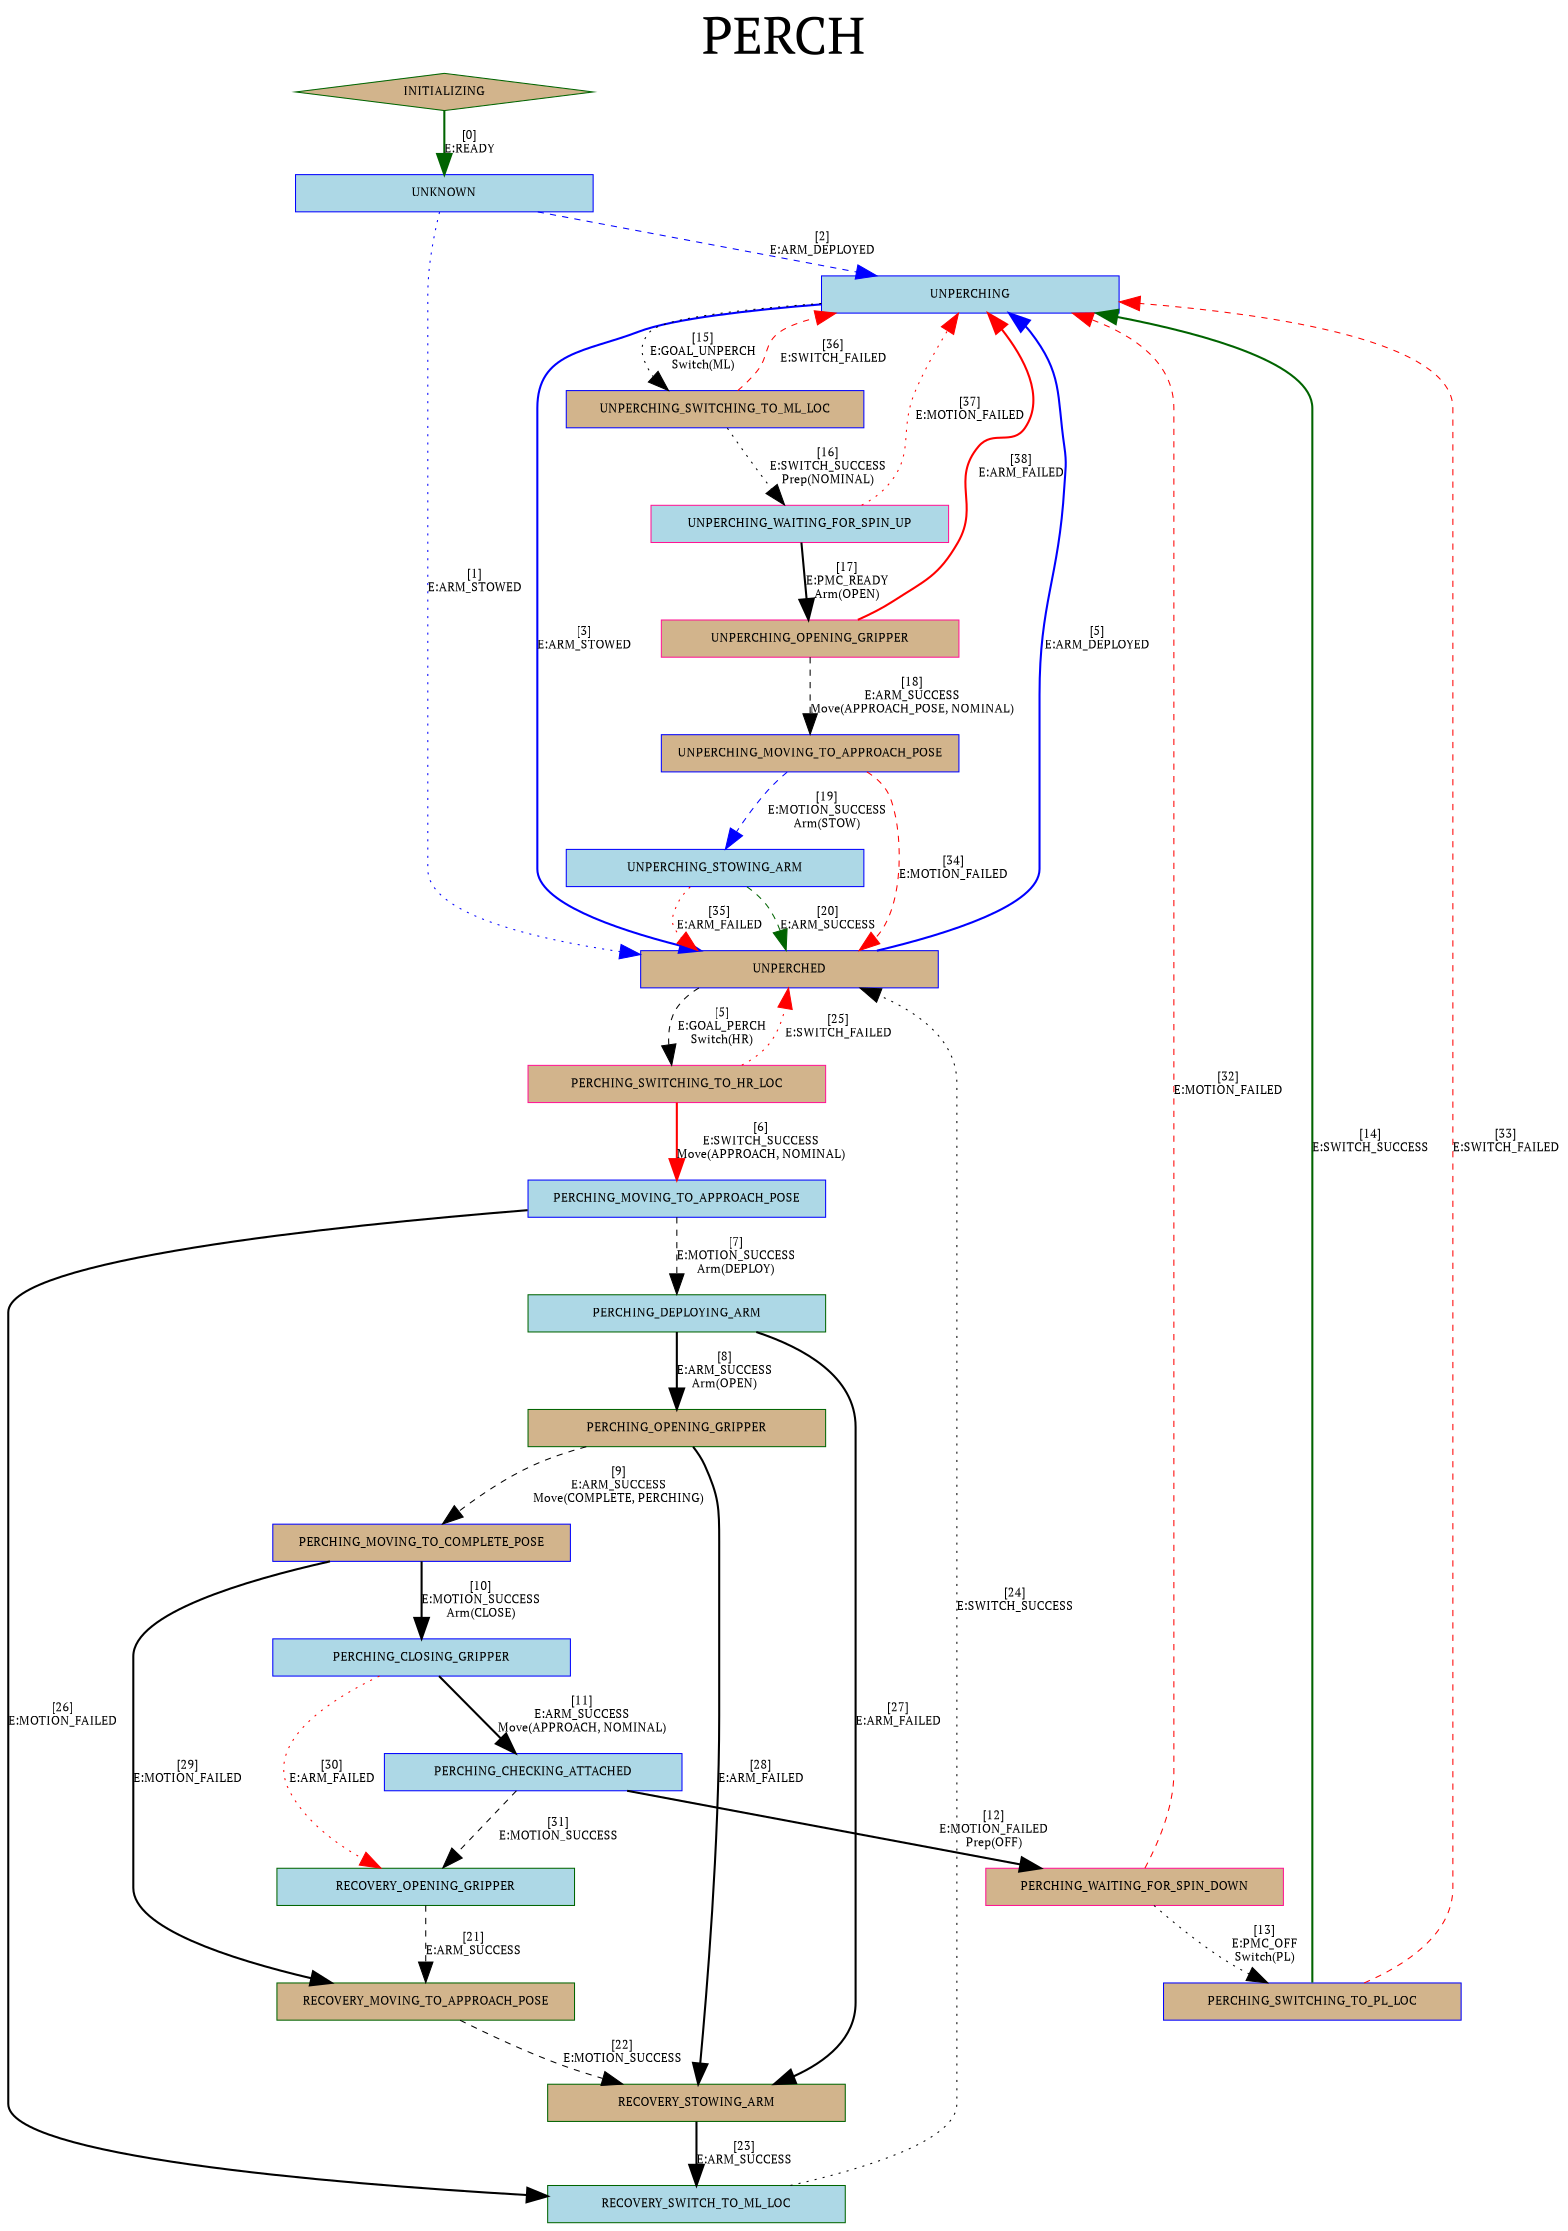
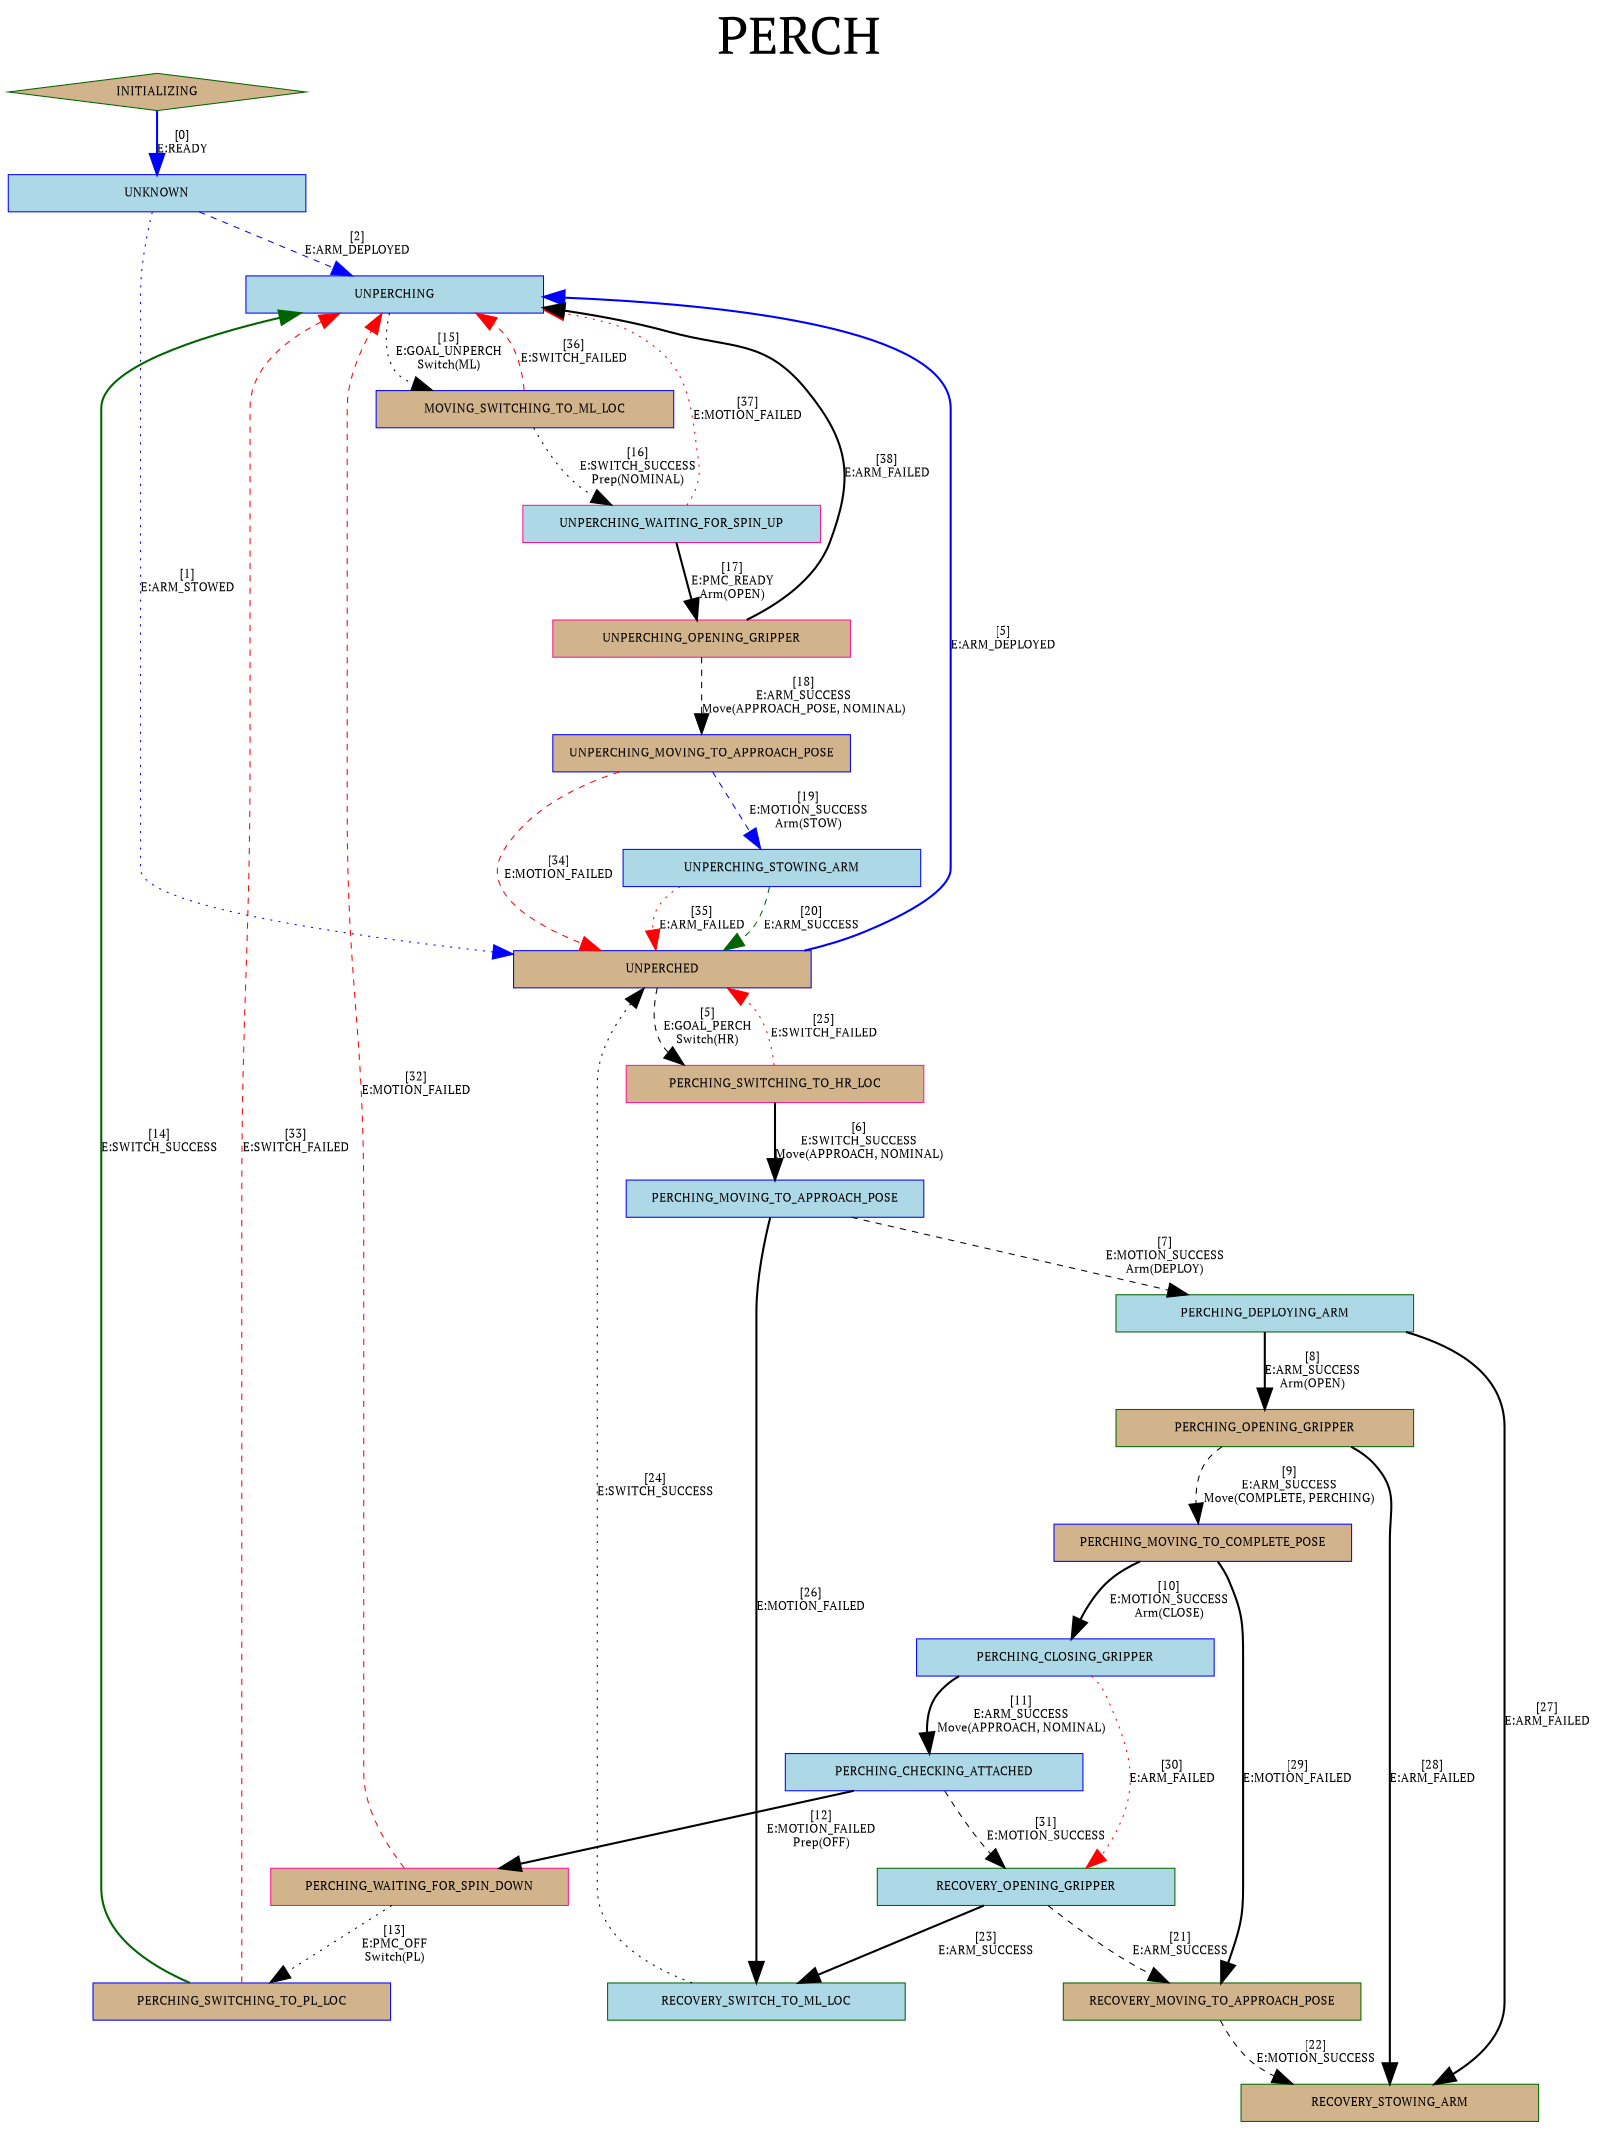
edge "INITIALIZING" -> "UNKNOWN": color darkgreen -> blue
node "UNPERCHING_SWITCHING_TO_ML_LOC": label "UNPERCHING_SWITCHING_TO_ML_LOC" -> "MOVING_SWITCHING_TO_ML_LOC"
edge "UNPERCHING_OPENING_GRIPPER" -> "UNPERCHING": color red -> black
edge "UNPERCHING" -> "UNPERCHED": removed, label "[3] E:ARM_STOWED"
edge "PERCHING_SWITCHING_TO_HR_LOC" -> "PERCHING_MOVING_TO_APPROACH_POSE": color red -> black
edge "RECOVERY_STOWING_ARM" -> "RECOVERY_SWITCH_TO_ML_LOC": now "RECOVERY_OPENING_GRIPPER" -> "RECOVERY_SWITCH_TO_ML_LOC"
